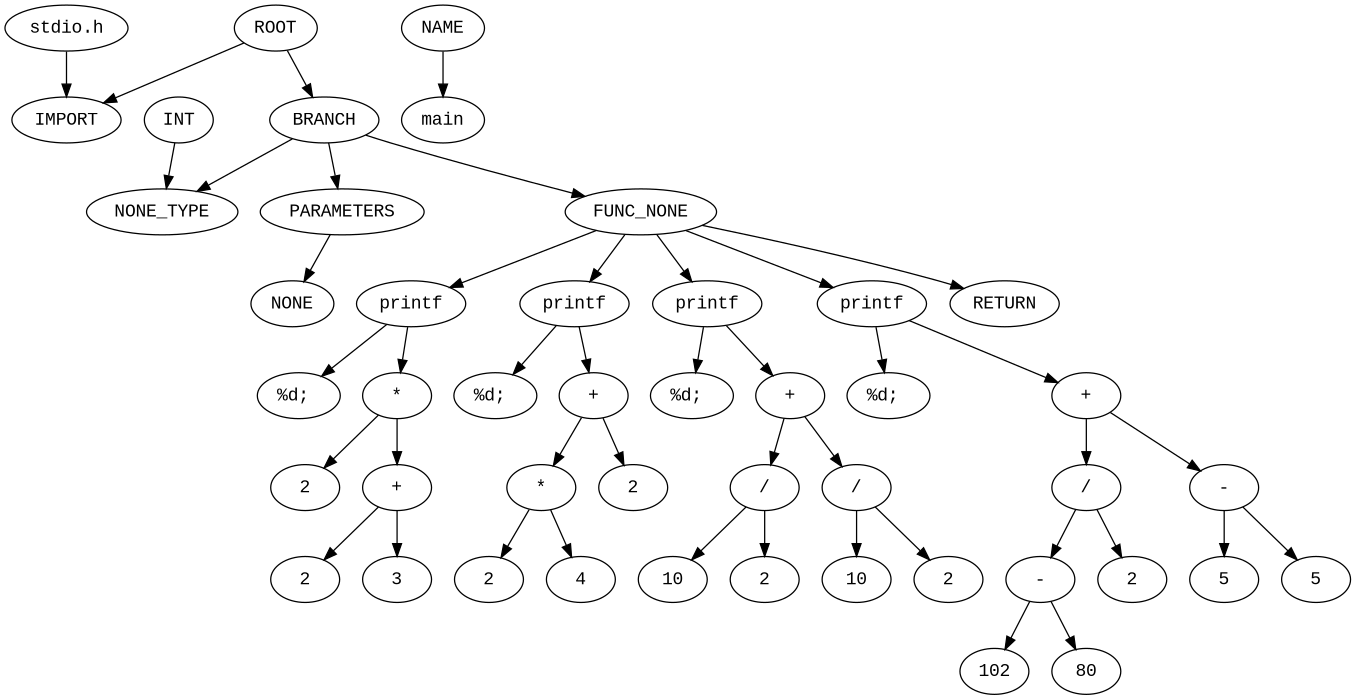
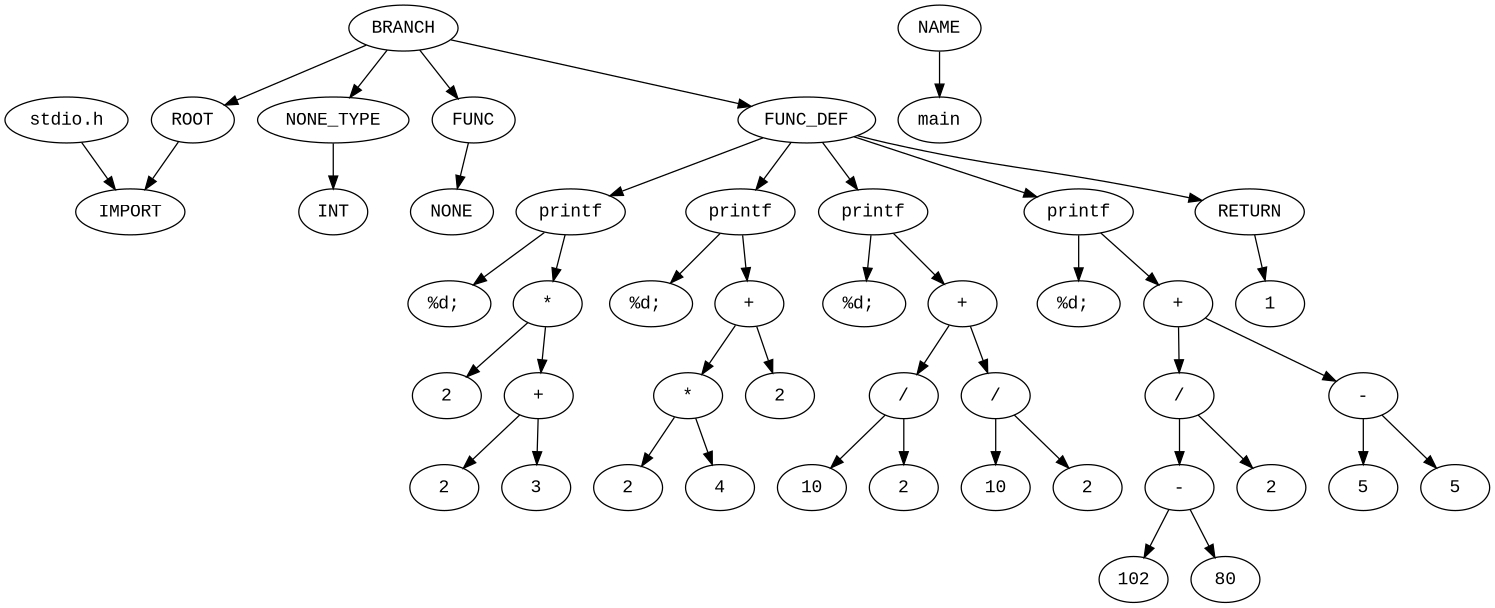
edge "ROOT" -> "BRANCH": reversed
edge "INT" -> "NONE_TYPE": reversed
node "PARAMETERS": label "PARAMETERS" -> "FUNC"
node "FUNC_NONE": label "FUNC_NONE" -> "FUNC_DEF"
node "1": added
